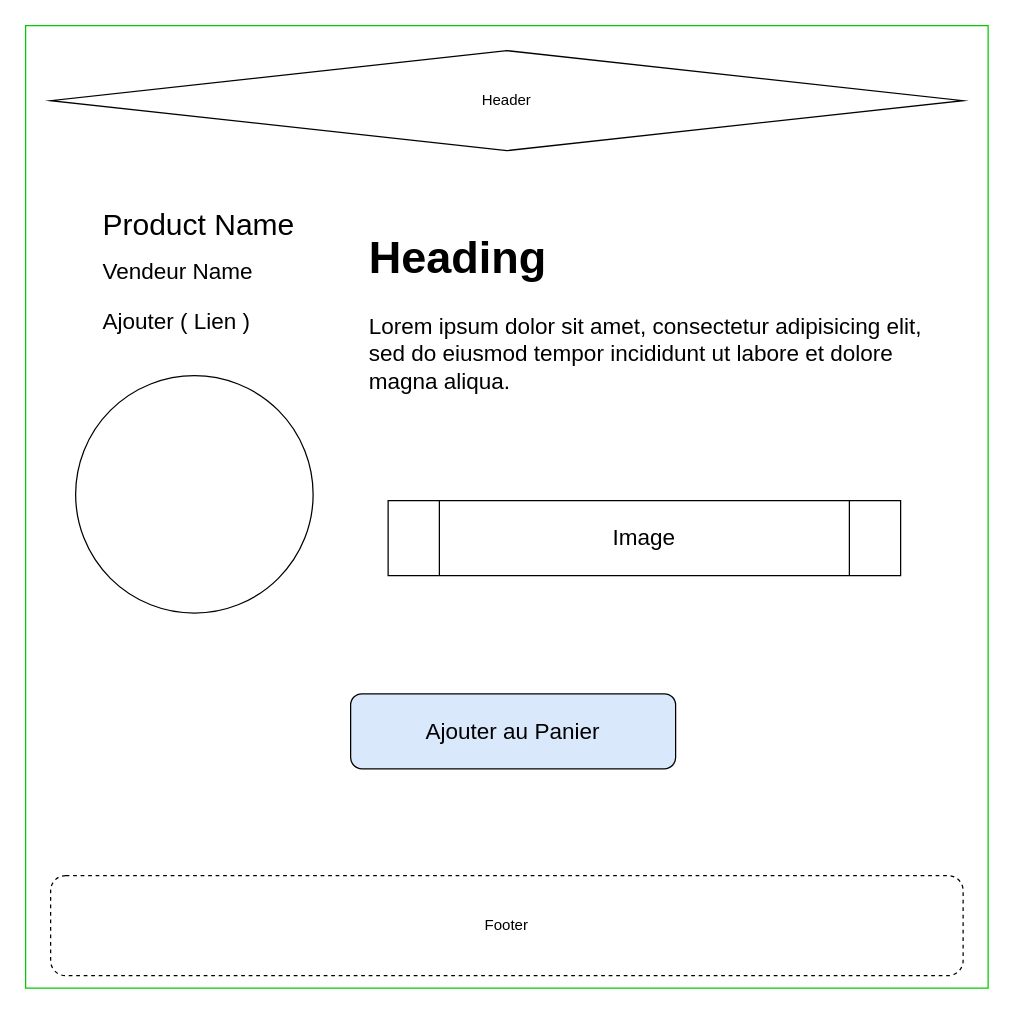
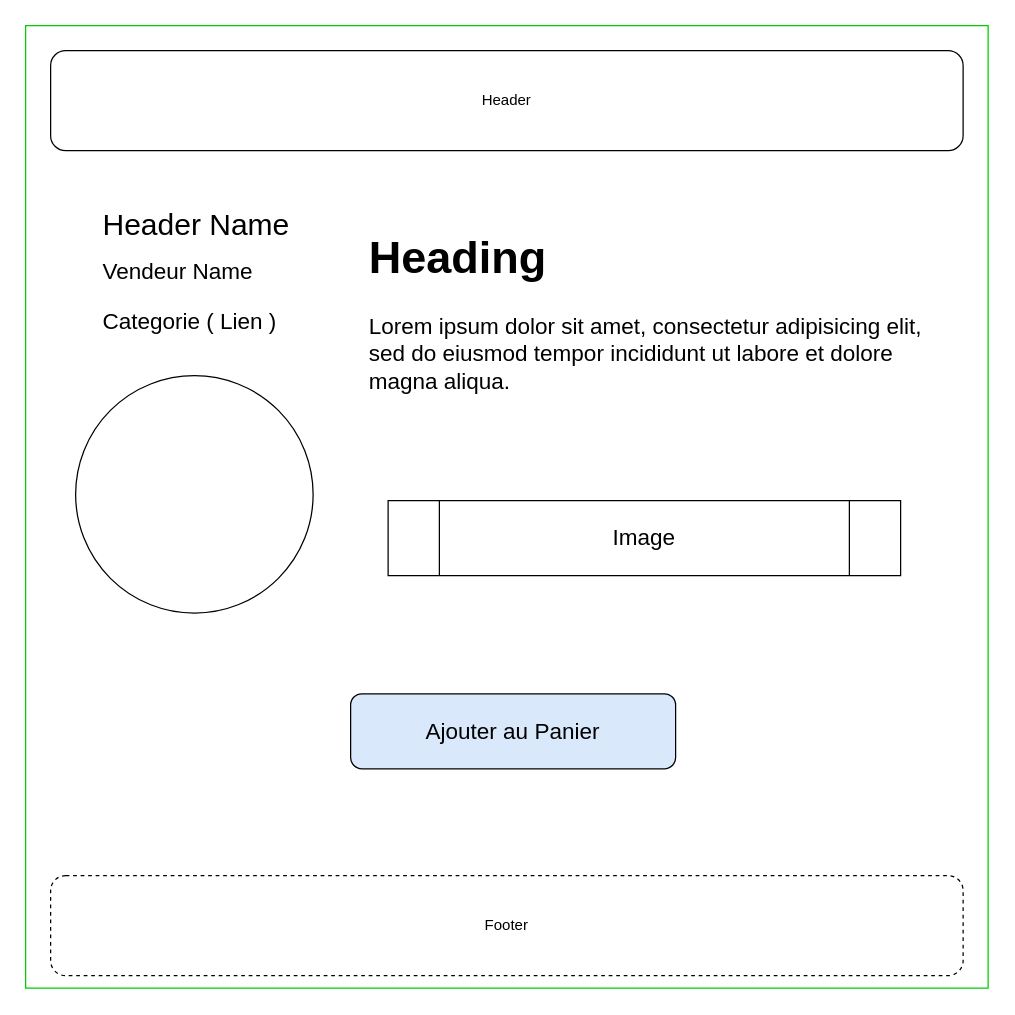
node "Header": shape diamond -> rounded rectangle
node "Product Name": label "Product Name" -> "Header Name"
node "Ajouter ( Lien )": label "Ajouter ( Lien )" -> "Categorie ( Lien )"
